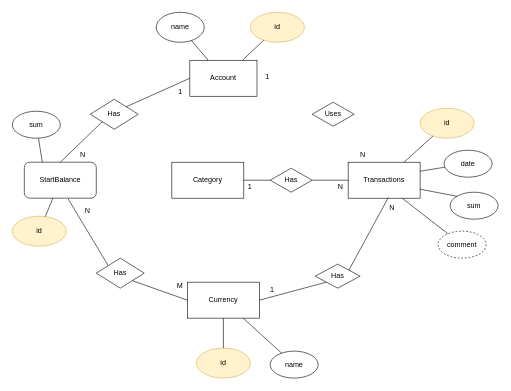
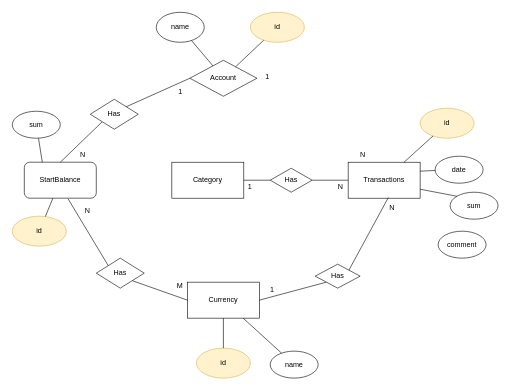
node "Account": shape rectangle -> diamond
node "Uses": removed
node "date": moved (468, 164) -> (459, 170)
edge "Transactions" -- "comment": removed
node "comment": style dashed -> solid
